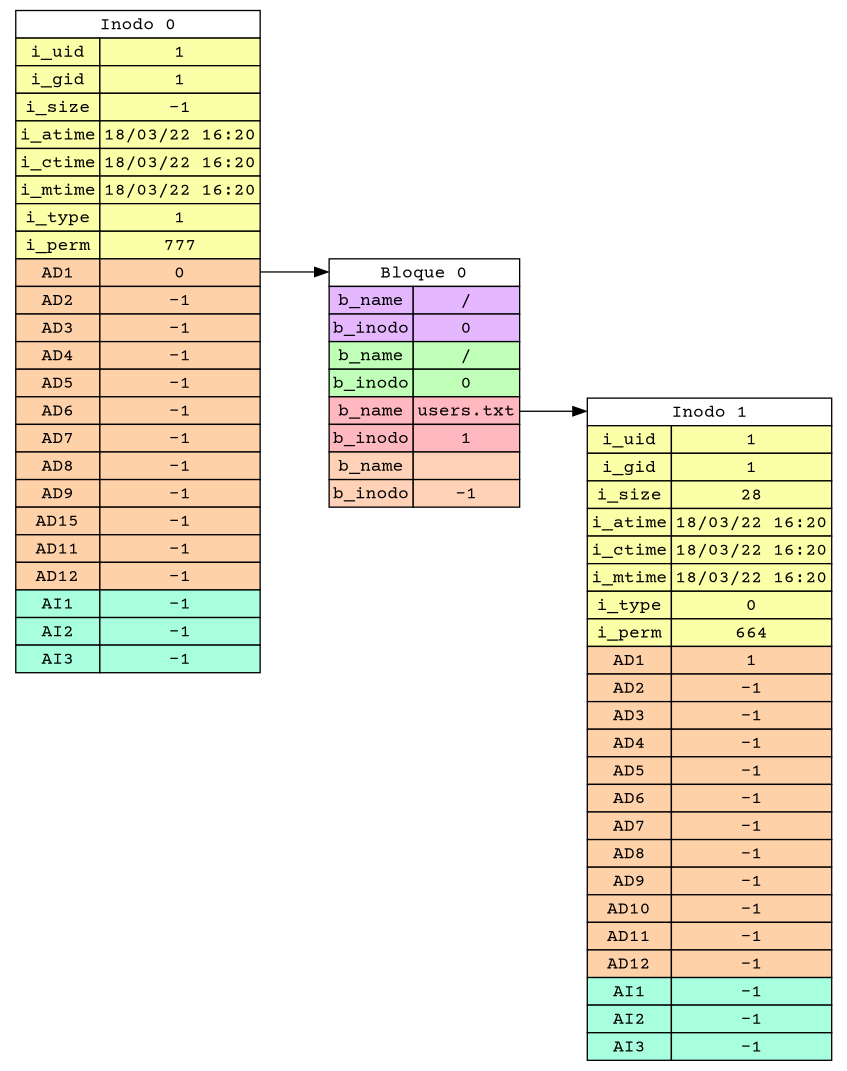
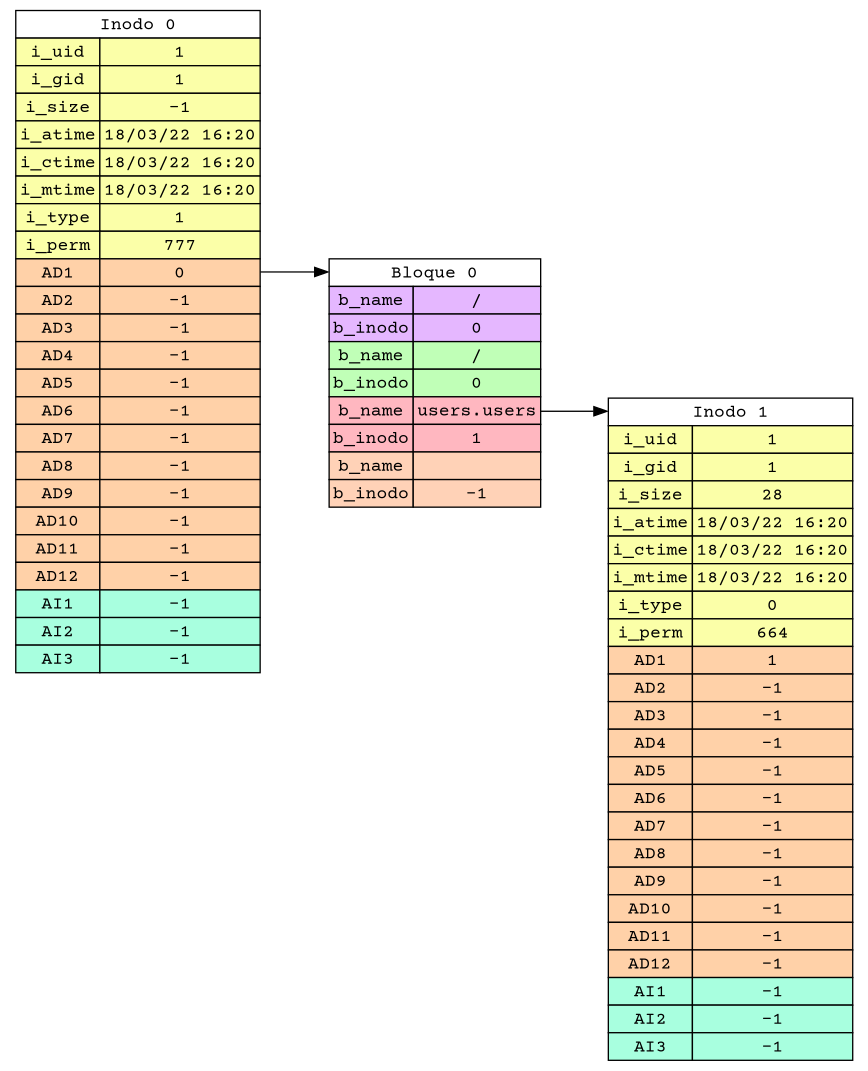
node "Bloque 0": text "users.txt" -> "users.users"
node "Inodo 0": text "AD15" -> "AD10"
